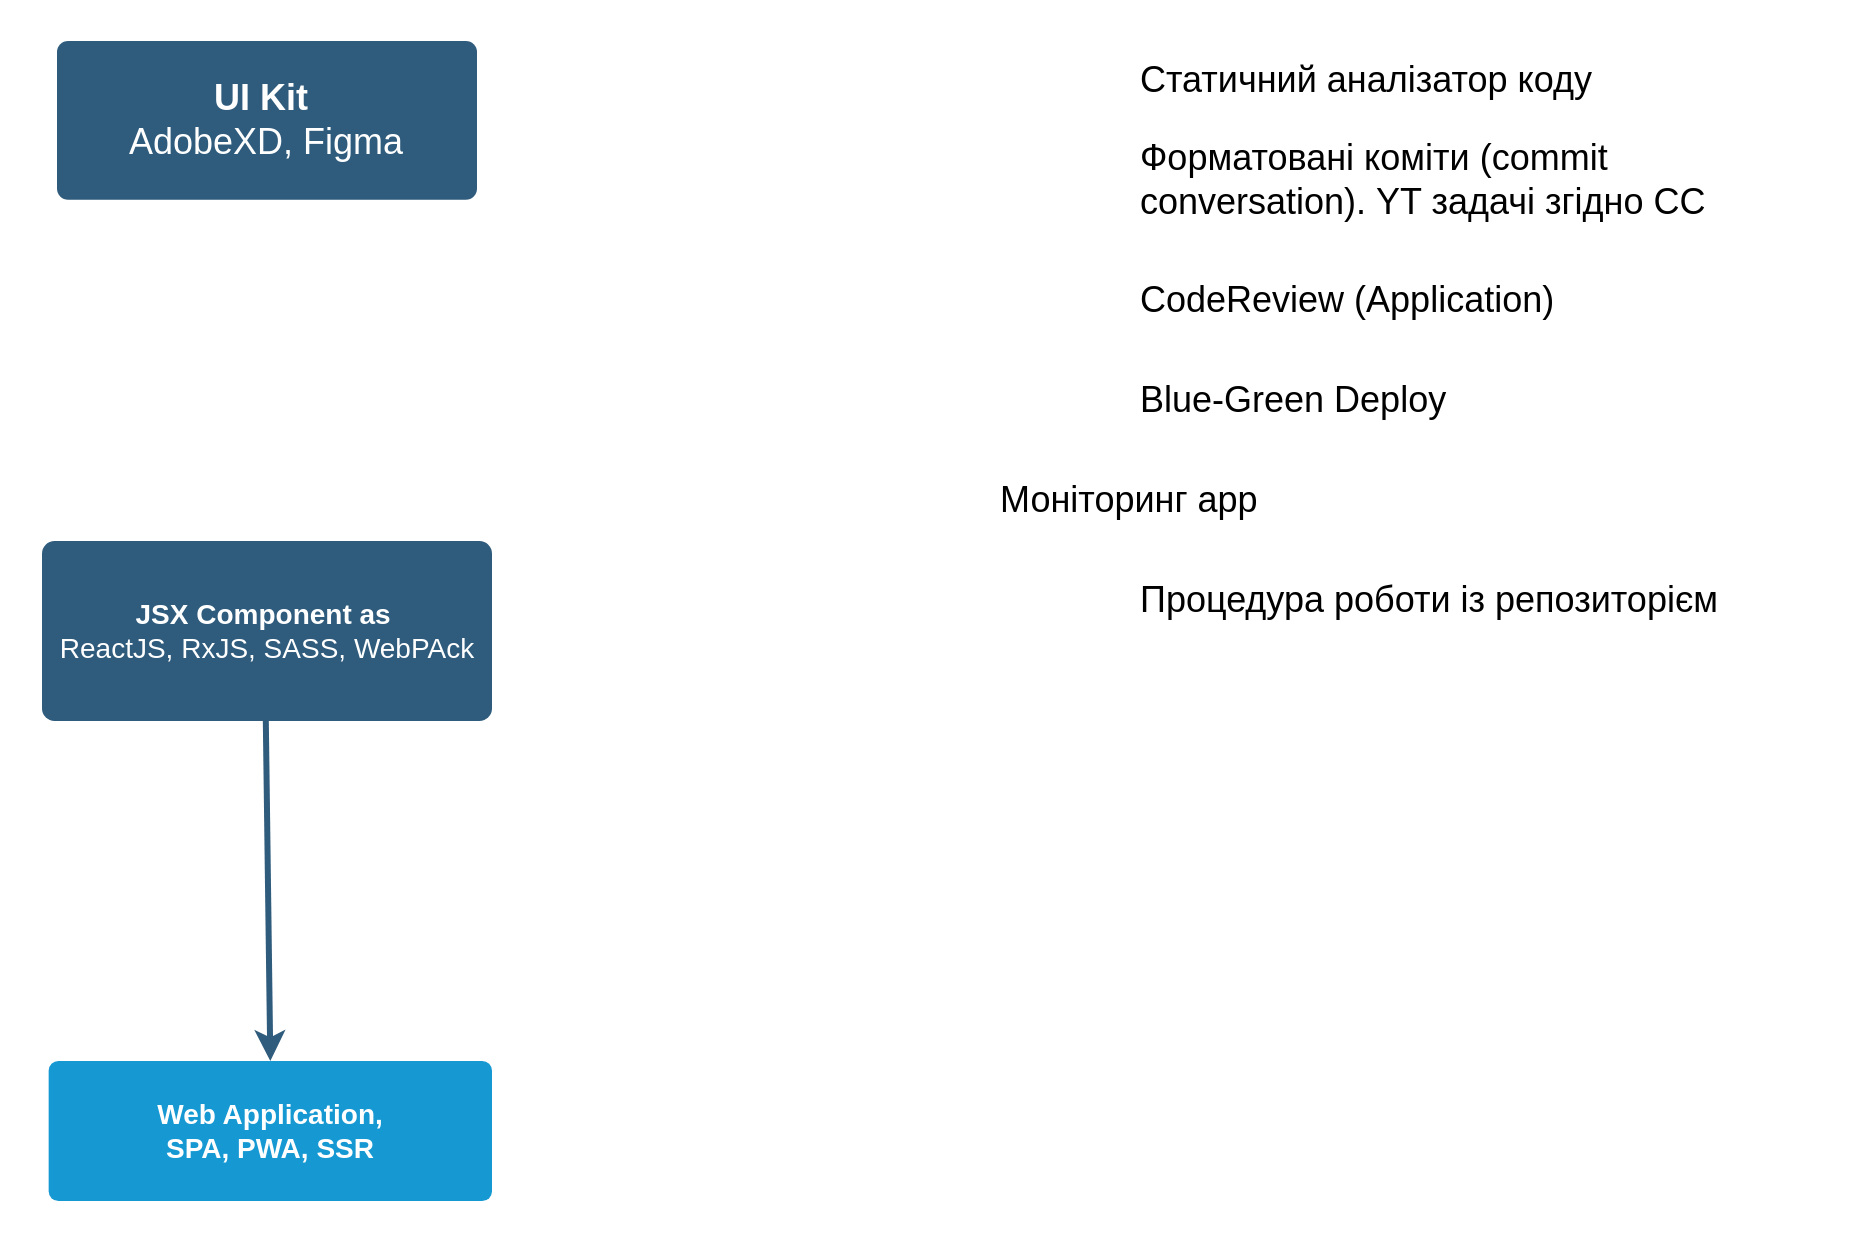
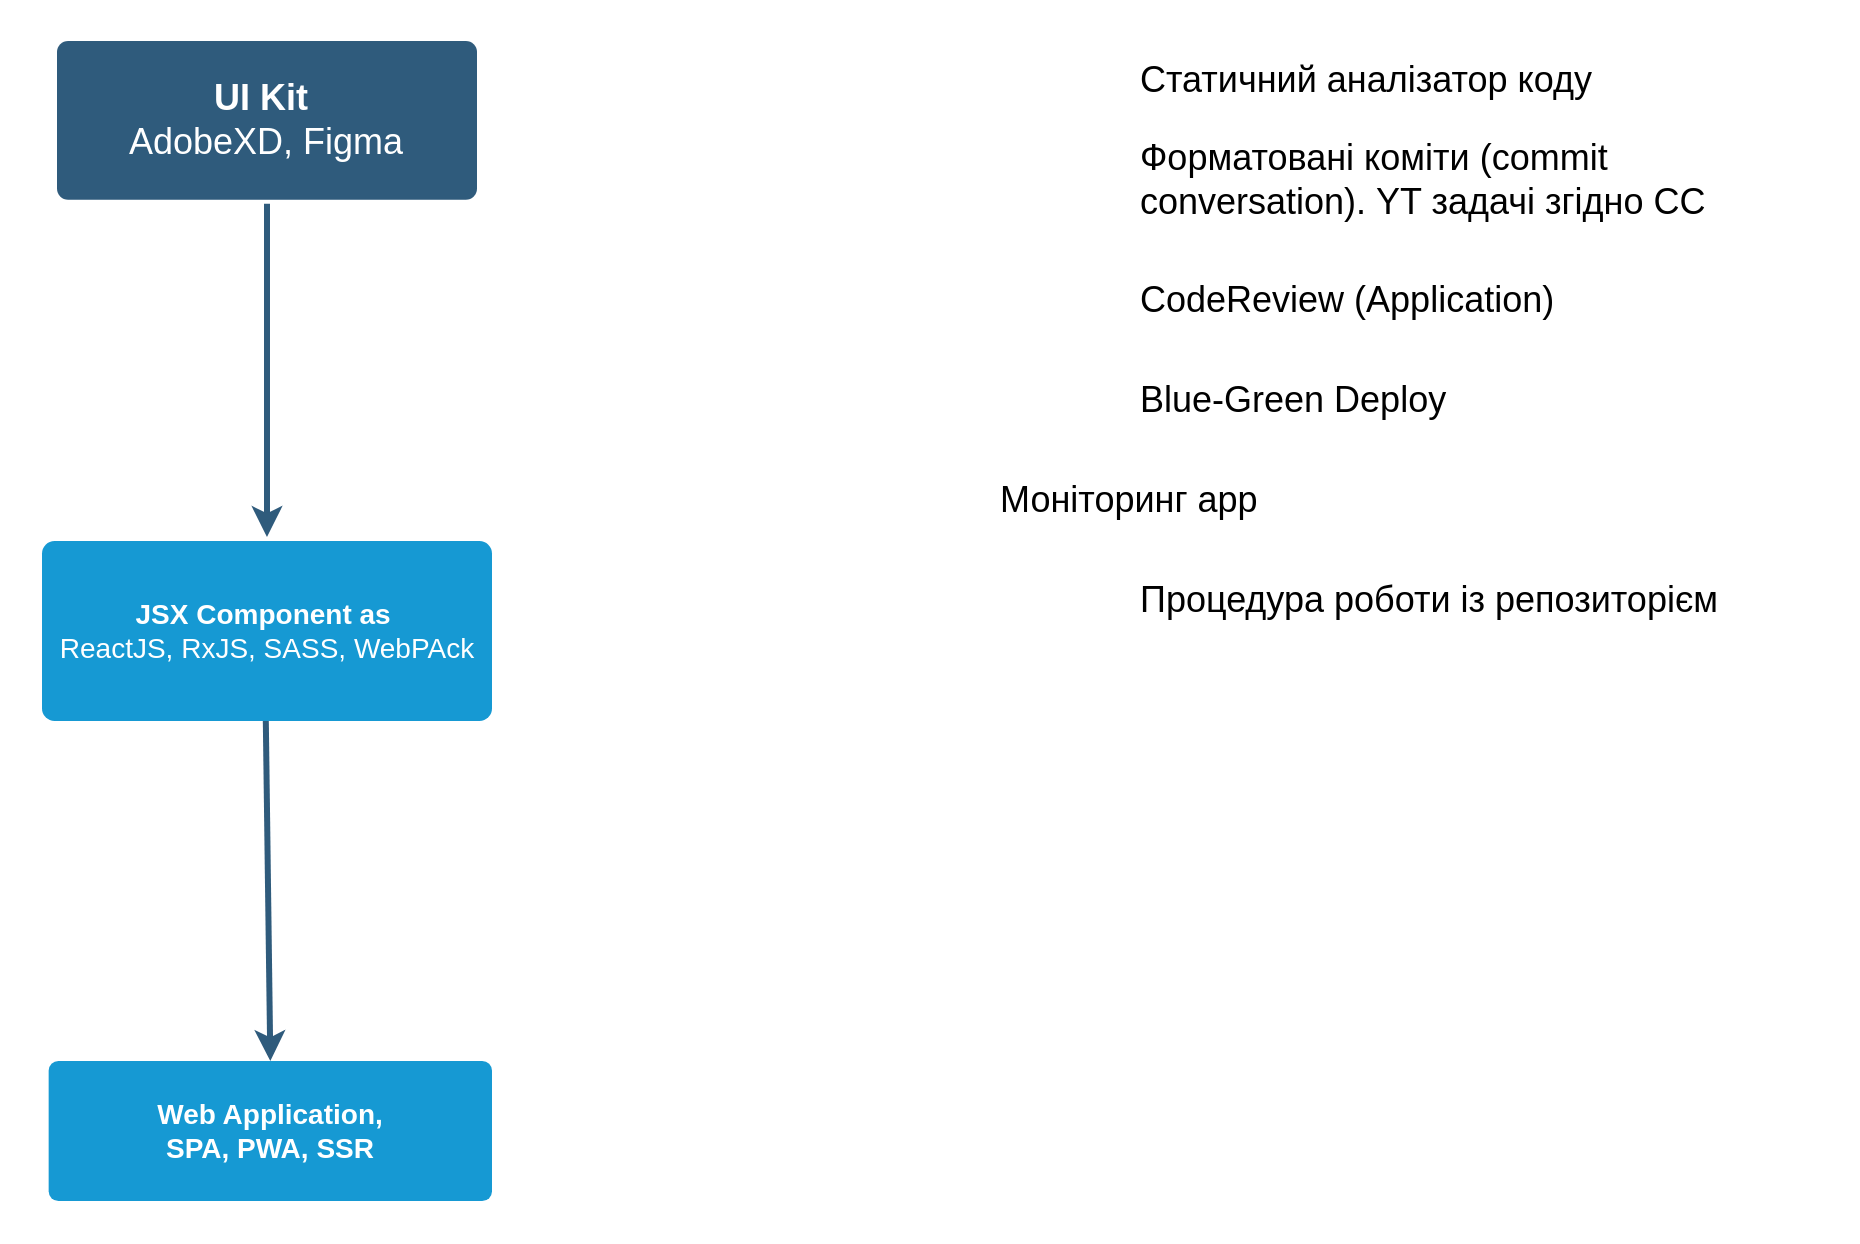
edge "UI Kit AdobeXD, Figma" -> "JSX Component as ReactJS, RxJS, SASS, WebPAck": added
node "JSX Component as ReactJS, RxJS, SASS, WebPAck": fillcolor #2f5b7c -> #1699d3
